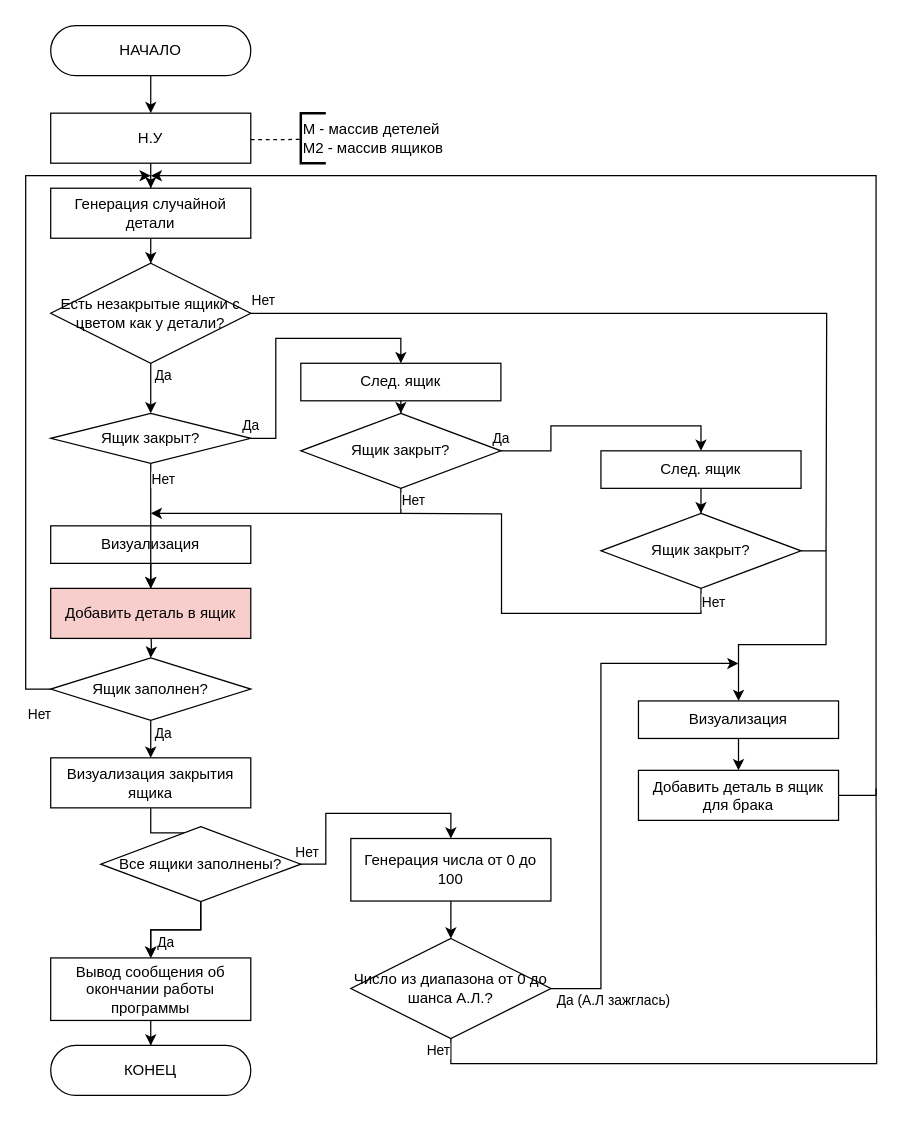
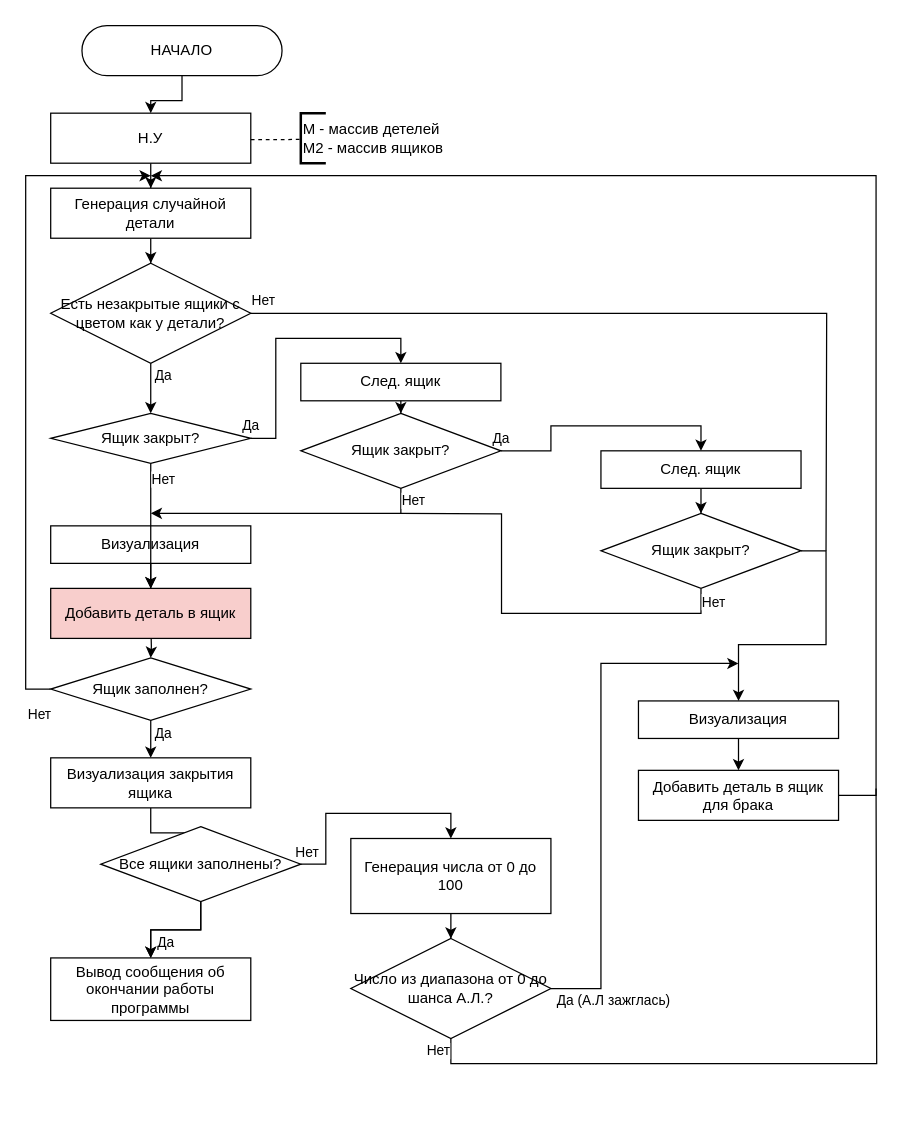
node "НАЧАЛО": moved (151, 51) -> (182, 51)
node "Генерация числа от 0 до 100": size 200x63 -> 200x75
edge "Вывод сообщения об окончании работы программы" -> "КОНЕЦ": removed
node "КОНЕЦ": removed
